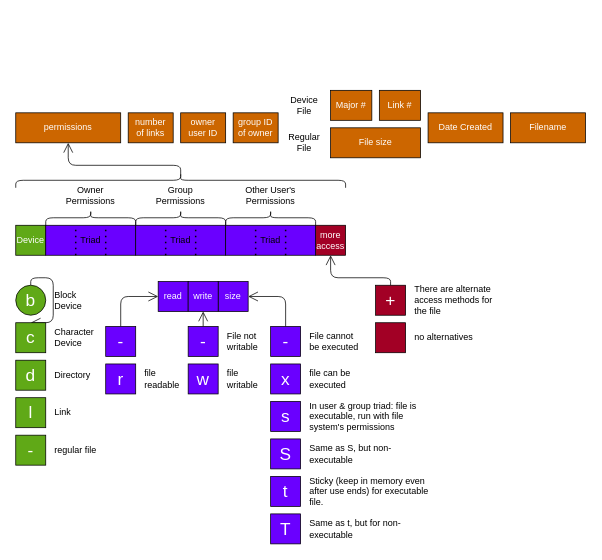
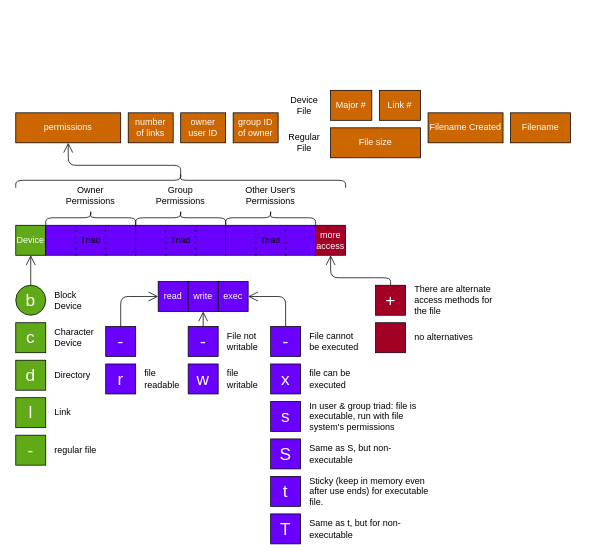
node "Date Created": label "Date Created" -> "Filename Created"
node "Filename": size 75x30 -> 60x30
edge "b" -> "c": now "b" -> "Device"
node "size": label "size" -> "exec"
